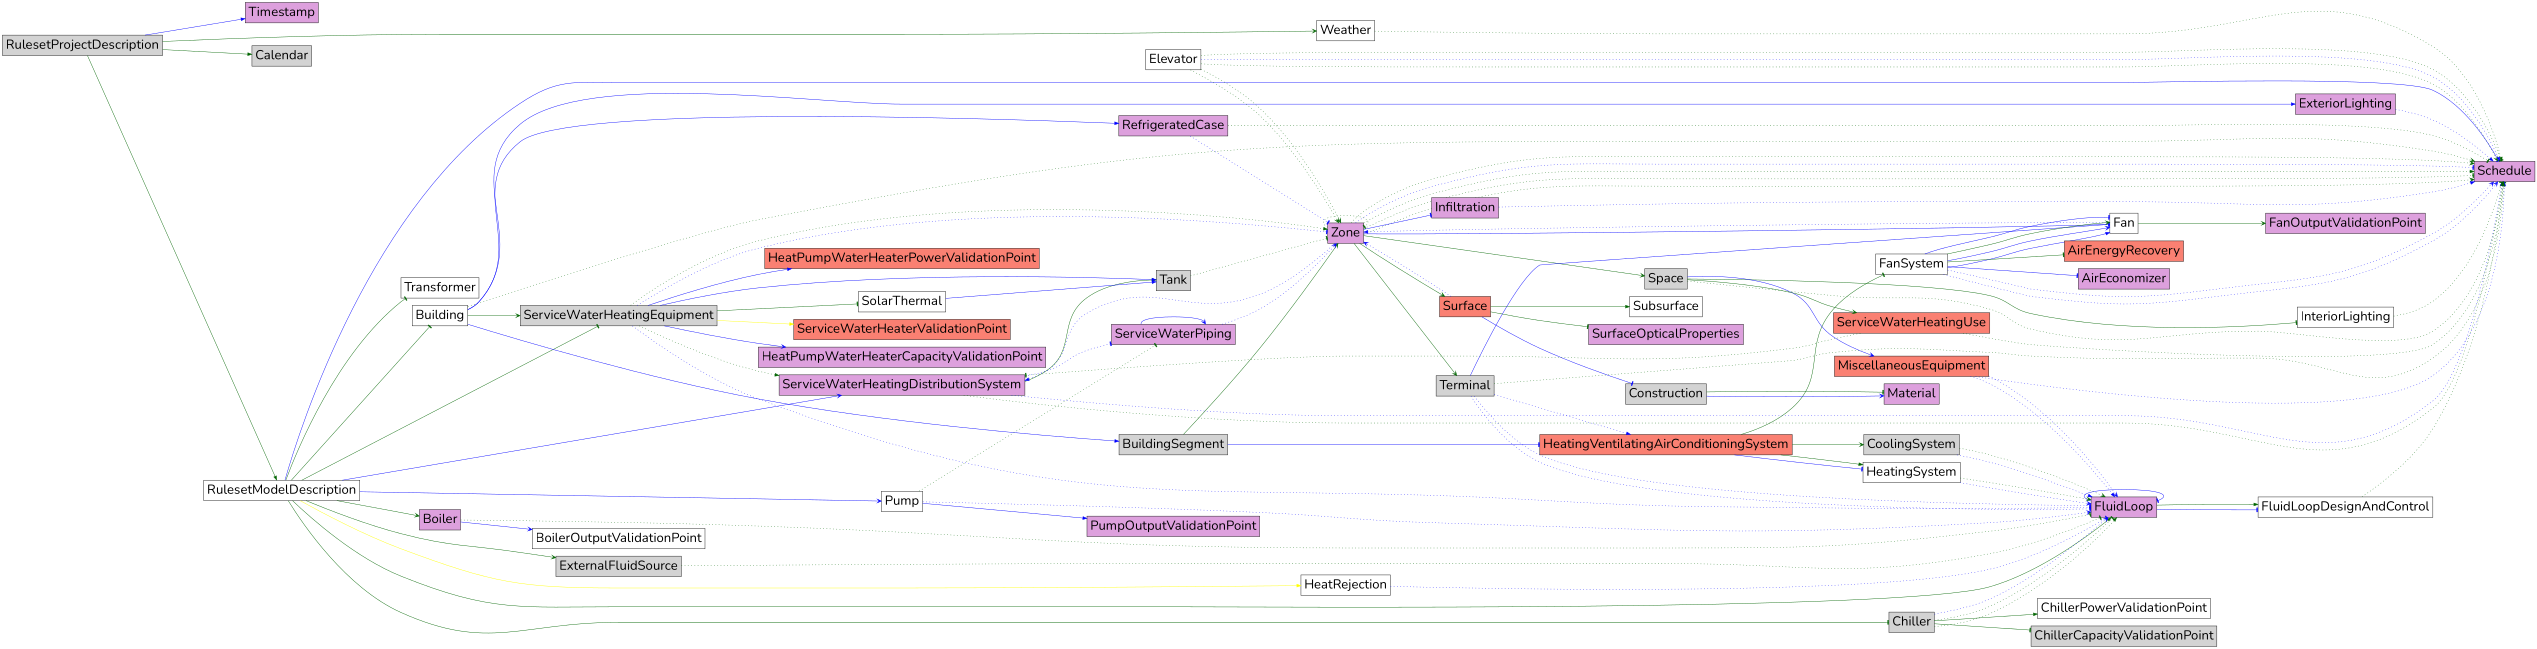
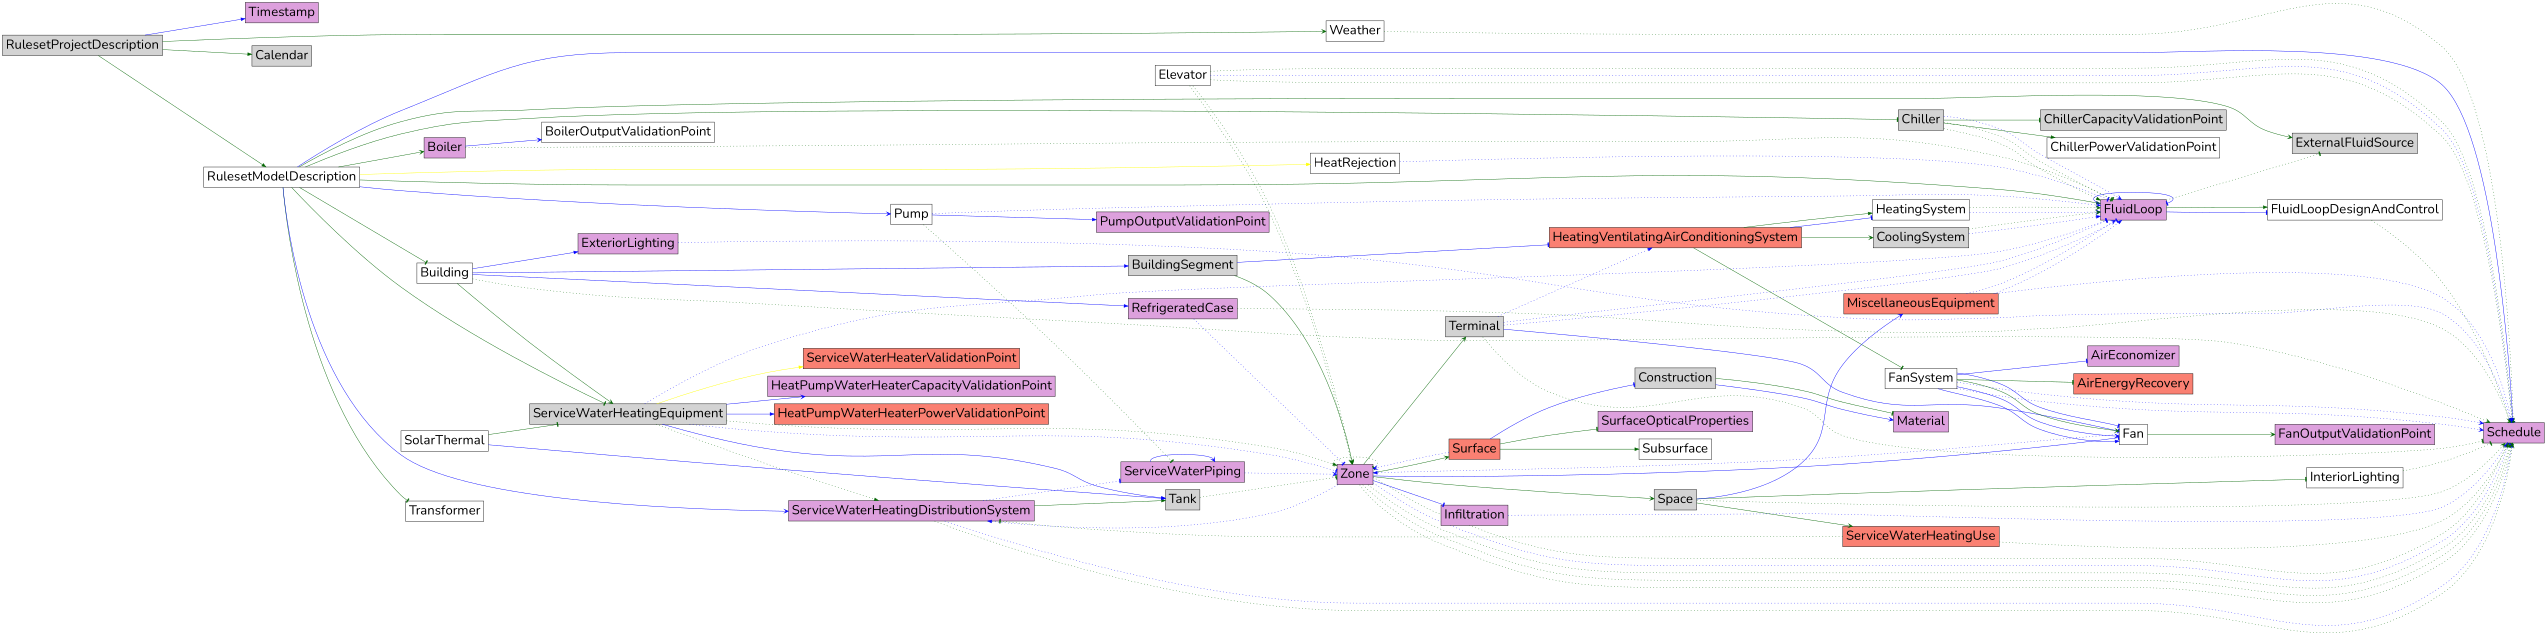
edge "ServiceWaterHeatingEquipment" -> "SolarThermal": reversed
edge "ExternalFluidSource" -> "FluidLoop": reversed
